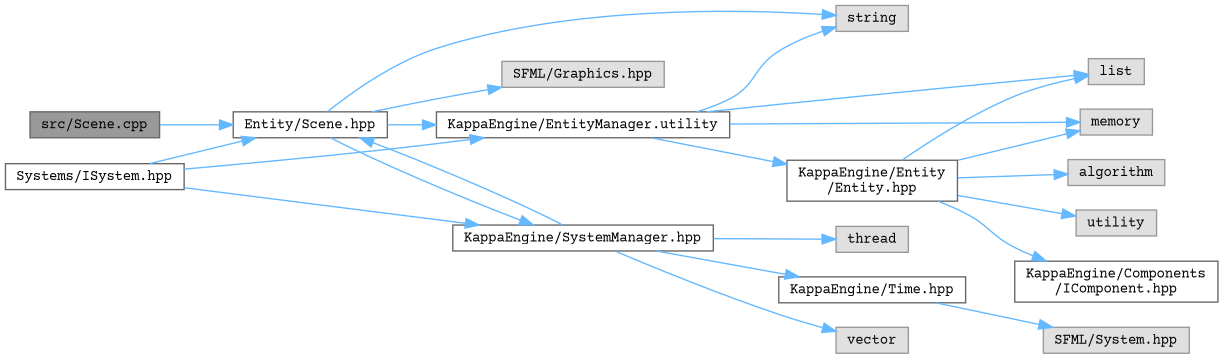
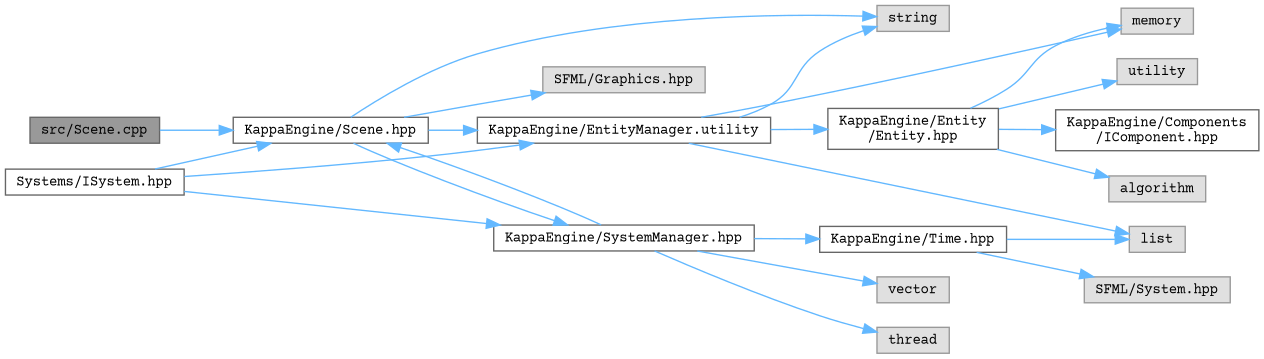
edge "KappaEngine/Entity /Entity.hpp" -> "list": now "KappaEngine/Time.hpp" -> "list"
node "Entity/Scene.hpp": label "Entity/Scene.hpp" -> "KappaEngine/Scene.hpp"
